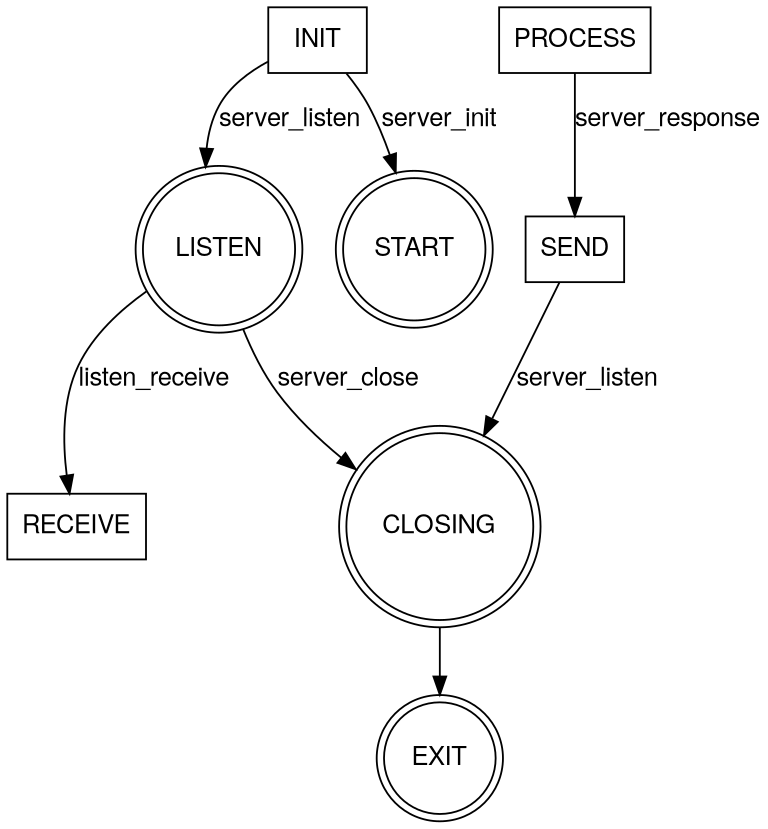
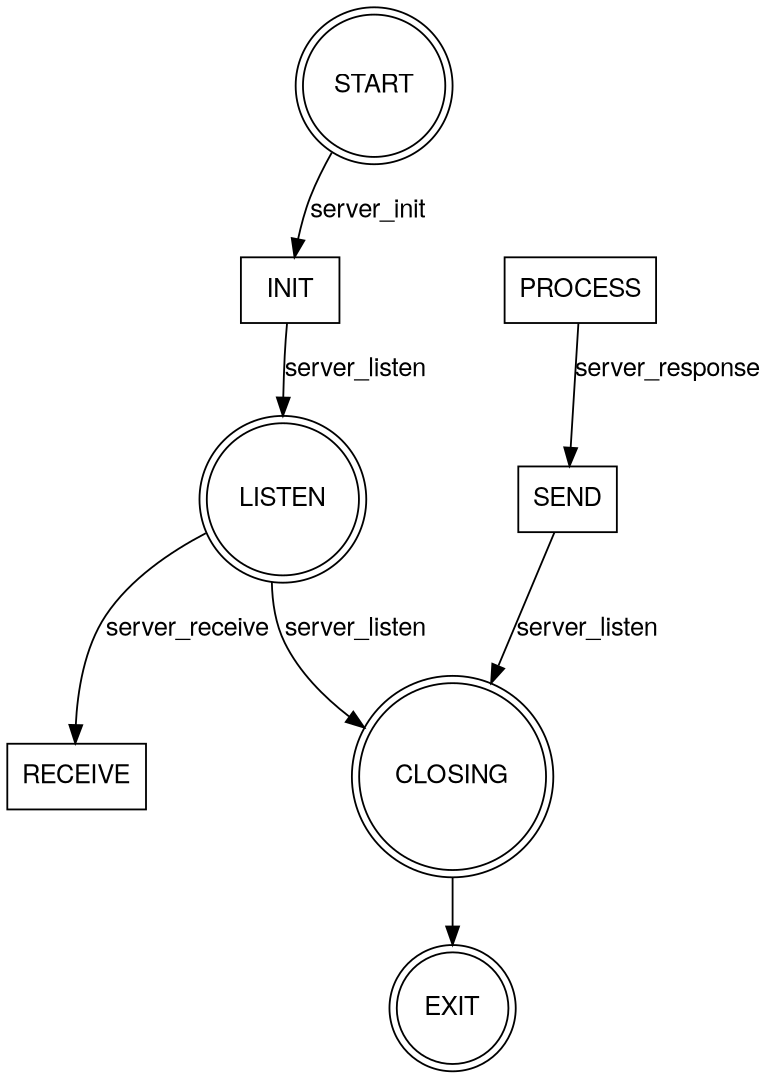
edge "INIT" -> "START": reversed
edge "LISTEN" -> "RECEIVE": label "listen_receive" -> "server_receive"
edge "LISTEN" -> "CLOSING": label "server_close" -> "server_listen"
